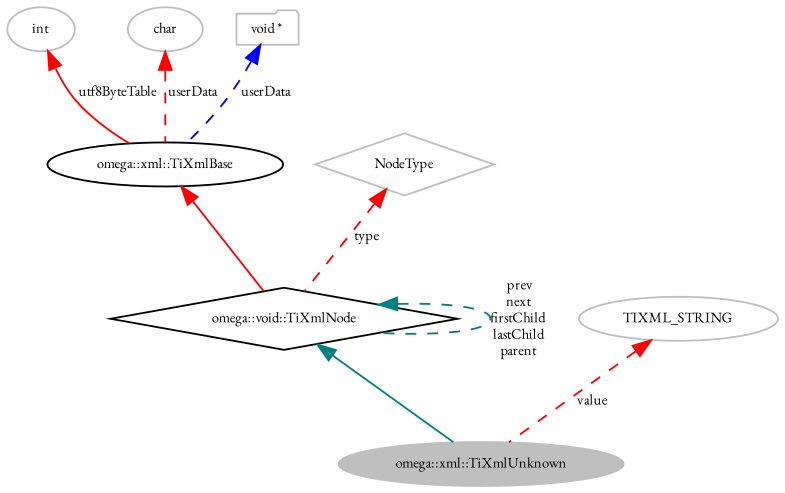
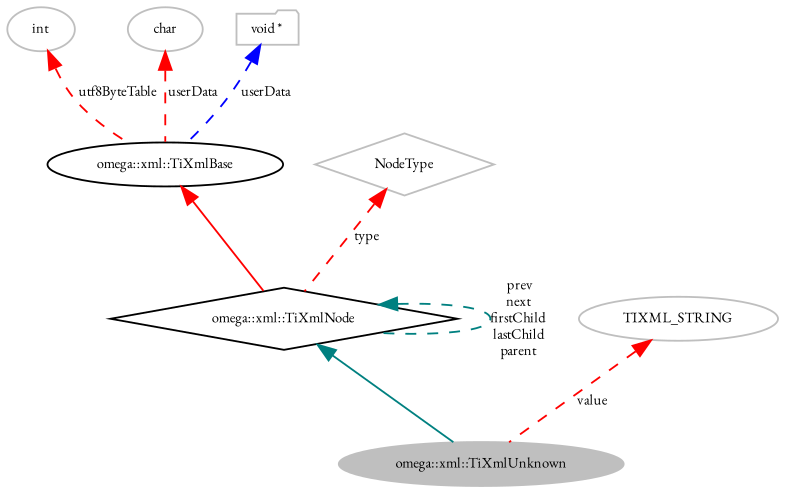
edge "omega::xml::TiXmlBase" -> "int": style solid -> dashed
node "omega::void::TiXmlNode": label "omega::void::TiXmlNode" -> "omega::xml::TiXmlNode"
